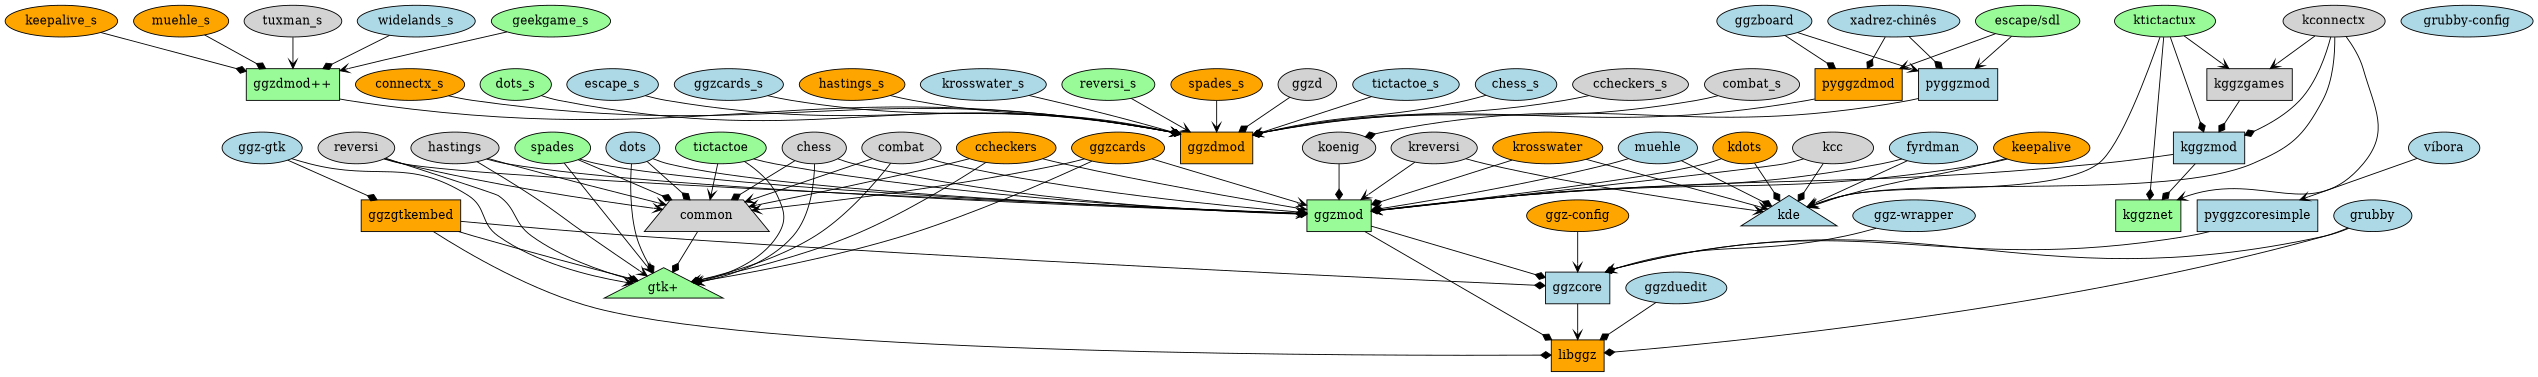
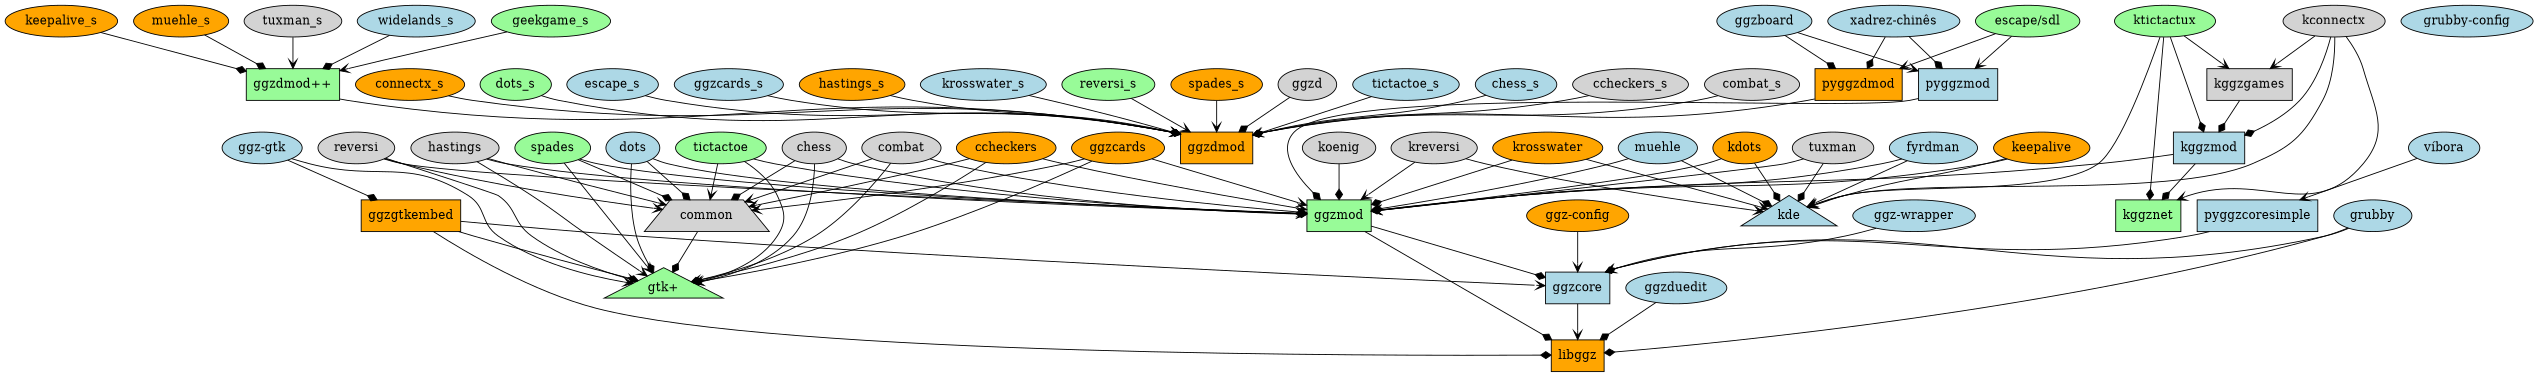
edge "pyggzmod" -> "koenig": now "pyggzmod" -> "ggzmod"
node "kcc": label "kcc" -> "tuxman"
edge "ggzgtkembed" -> "ggzcore": arrowhead diamond -> vee
